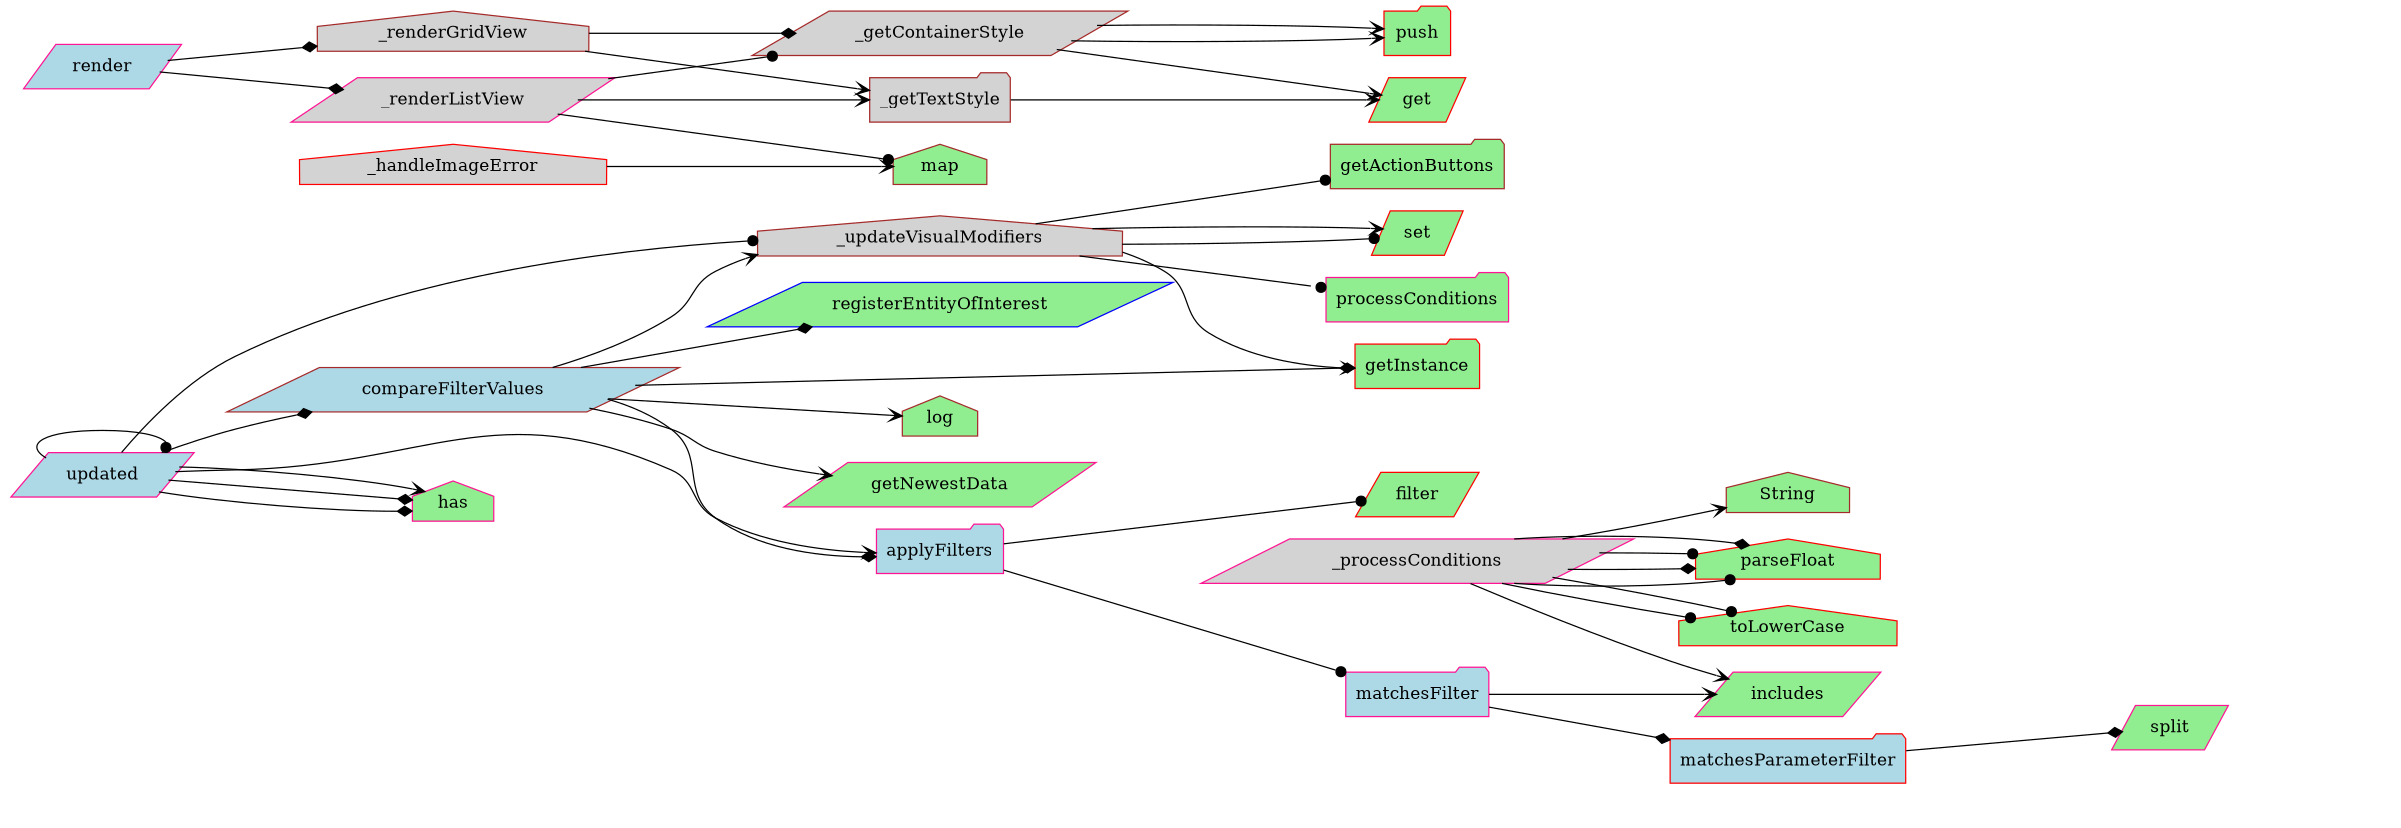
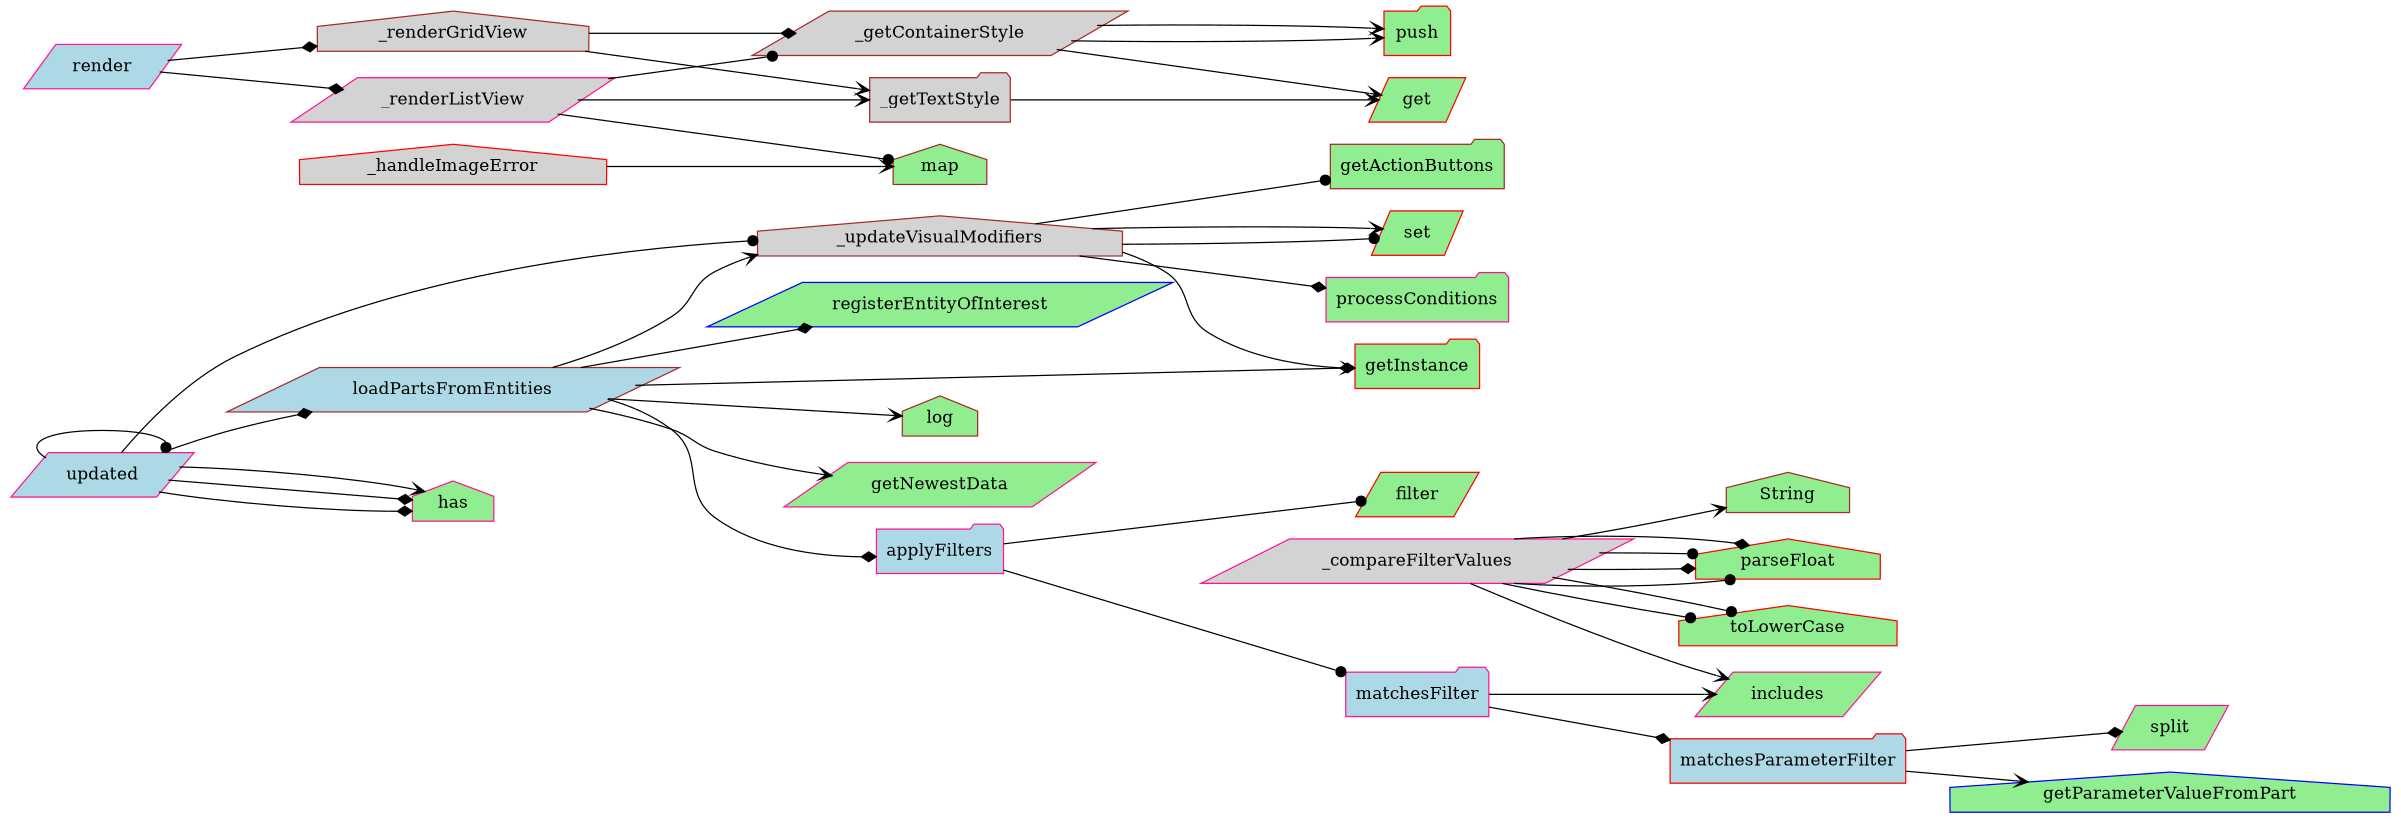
edge "_updateVisualModifiers" -> "processConditions": arrowhead dot -> diamond
node "compareFilterValues": label "compareFilterValues" -> "loadPartsFromEntities"
edge "updated" -> "applyFilters": removed
node "_processConditions": label "_processConditions" -> "_compareFilterValues"
node "getParameterValueFromPart": added
